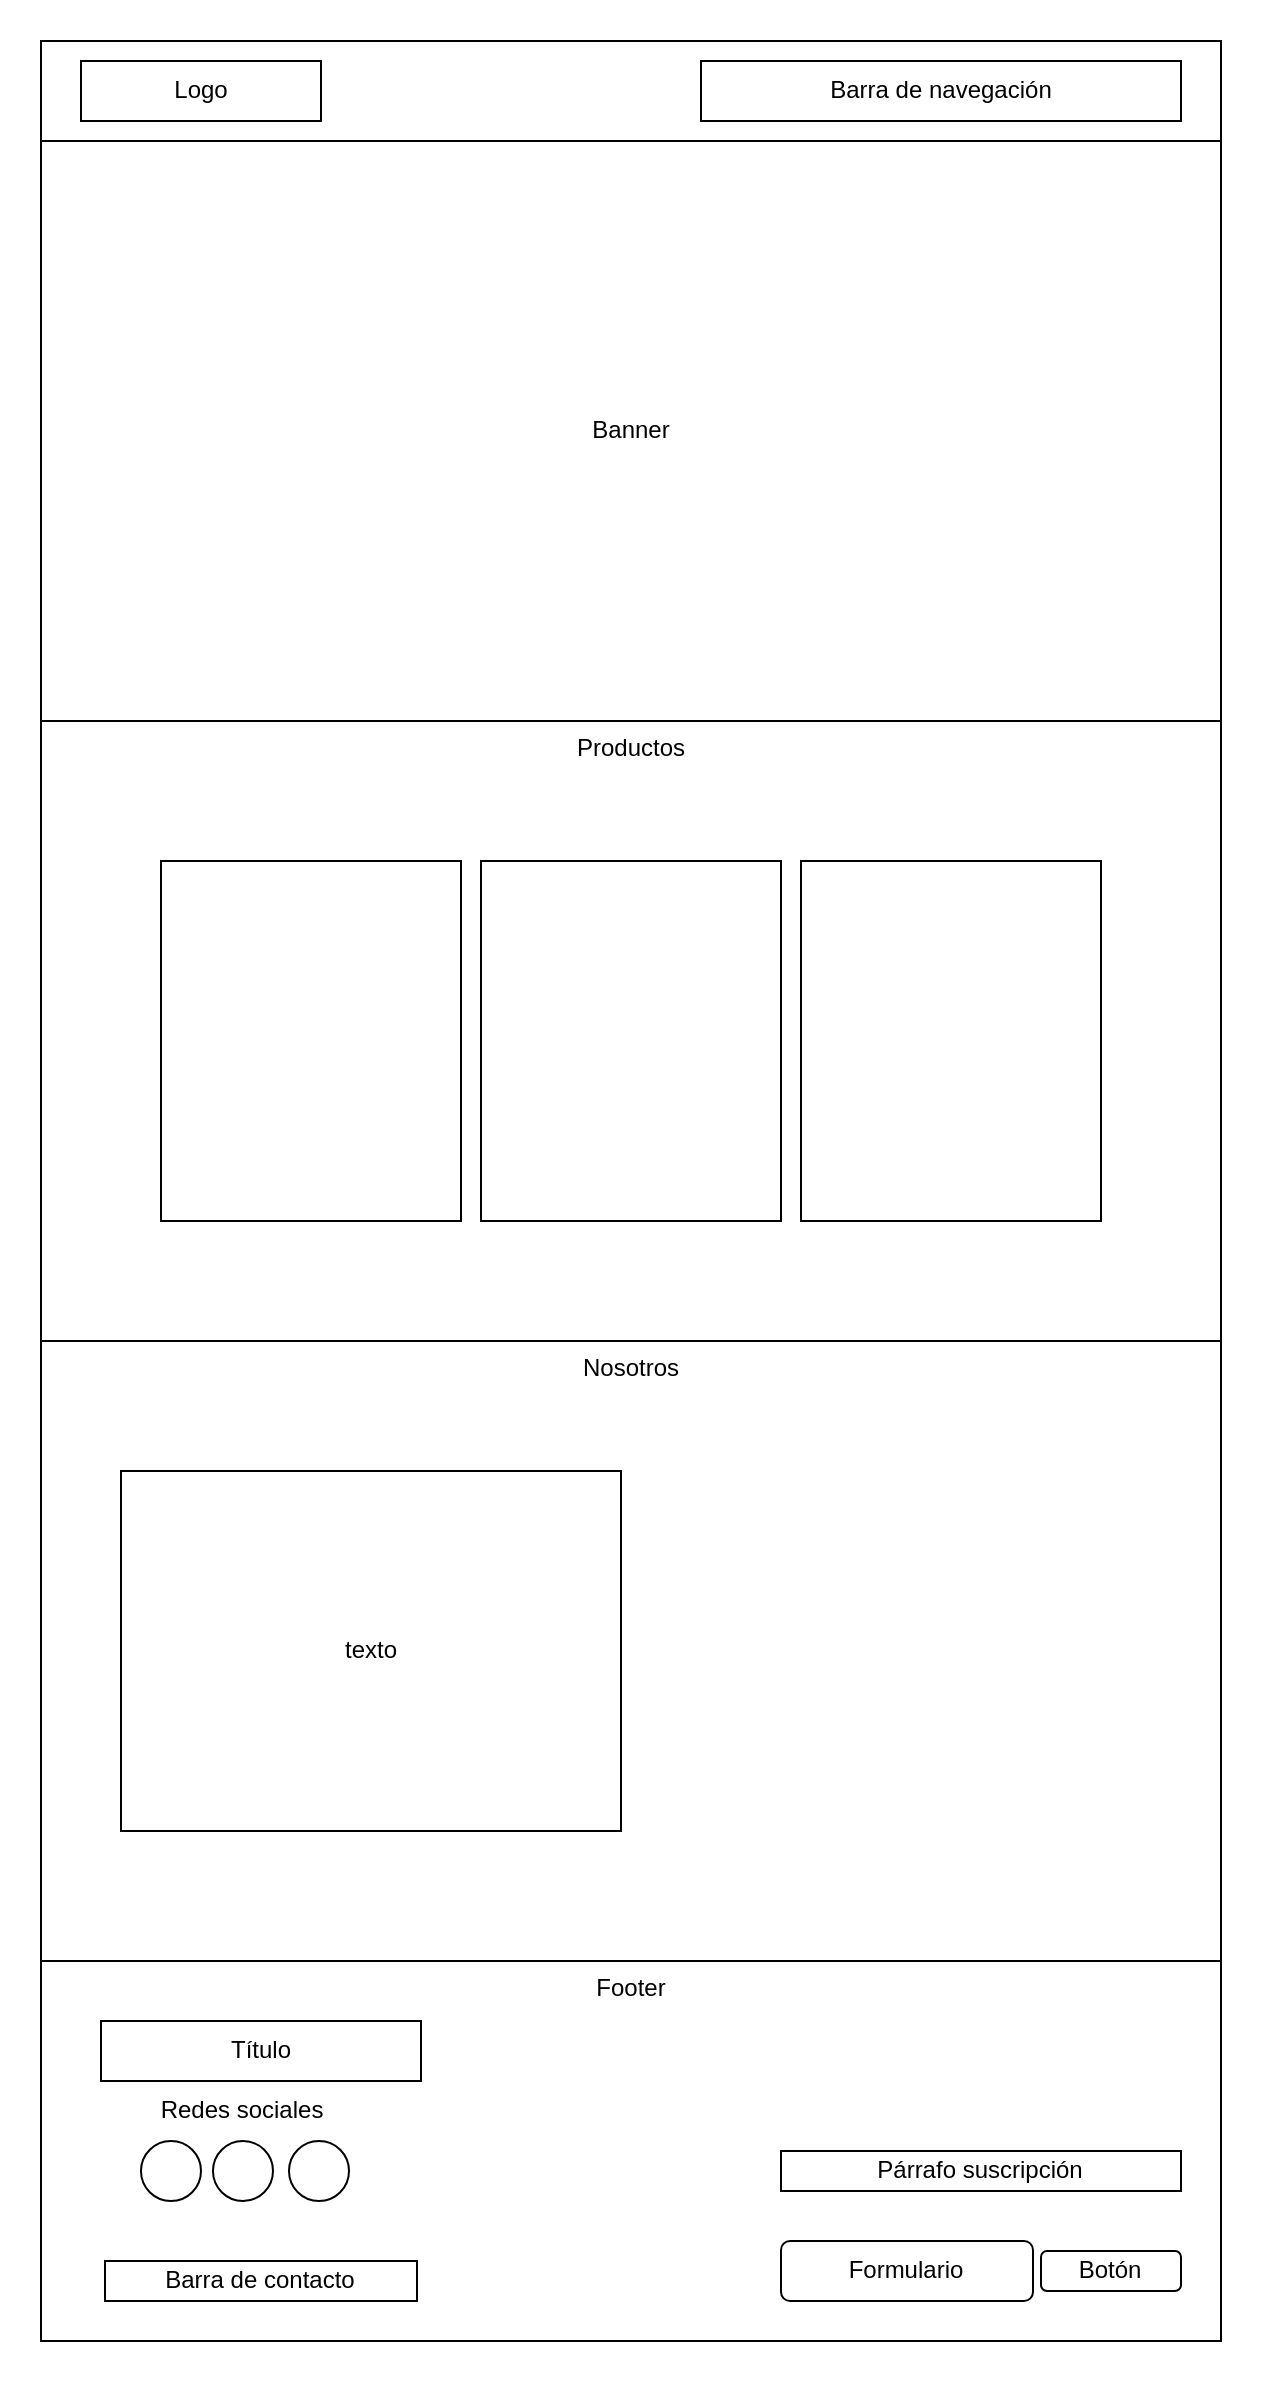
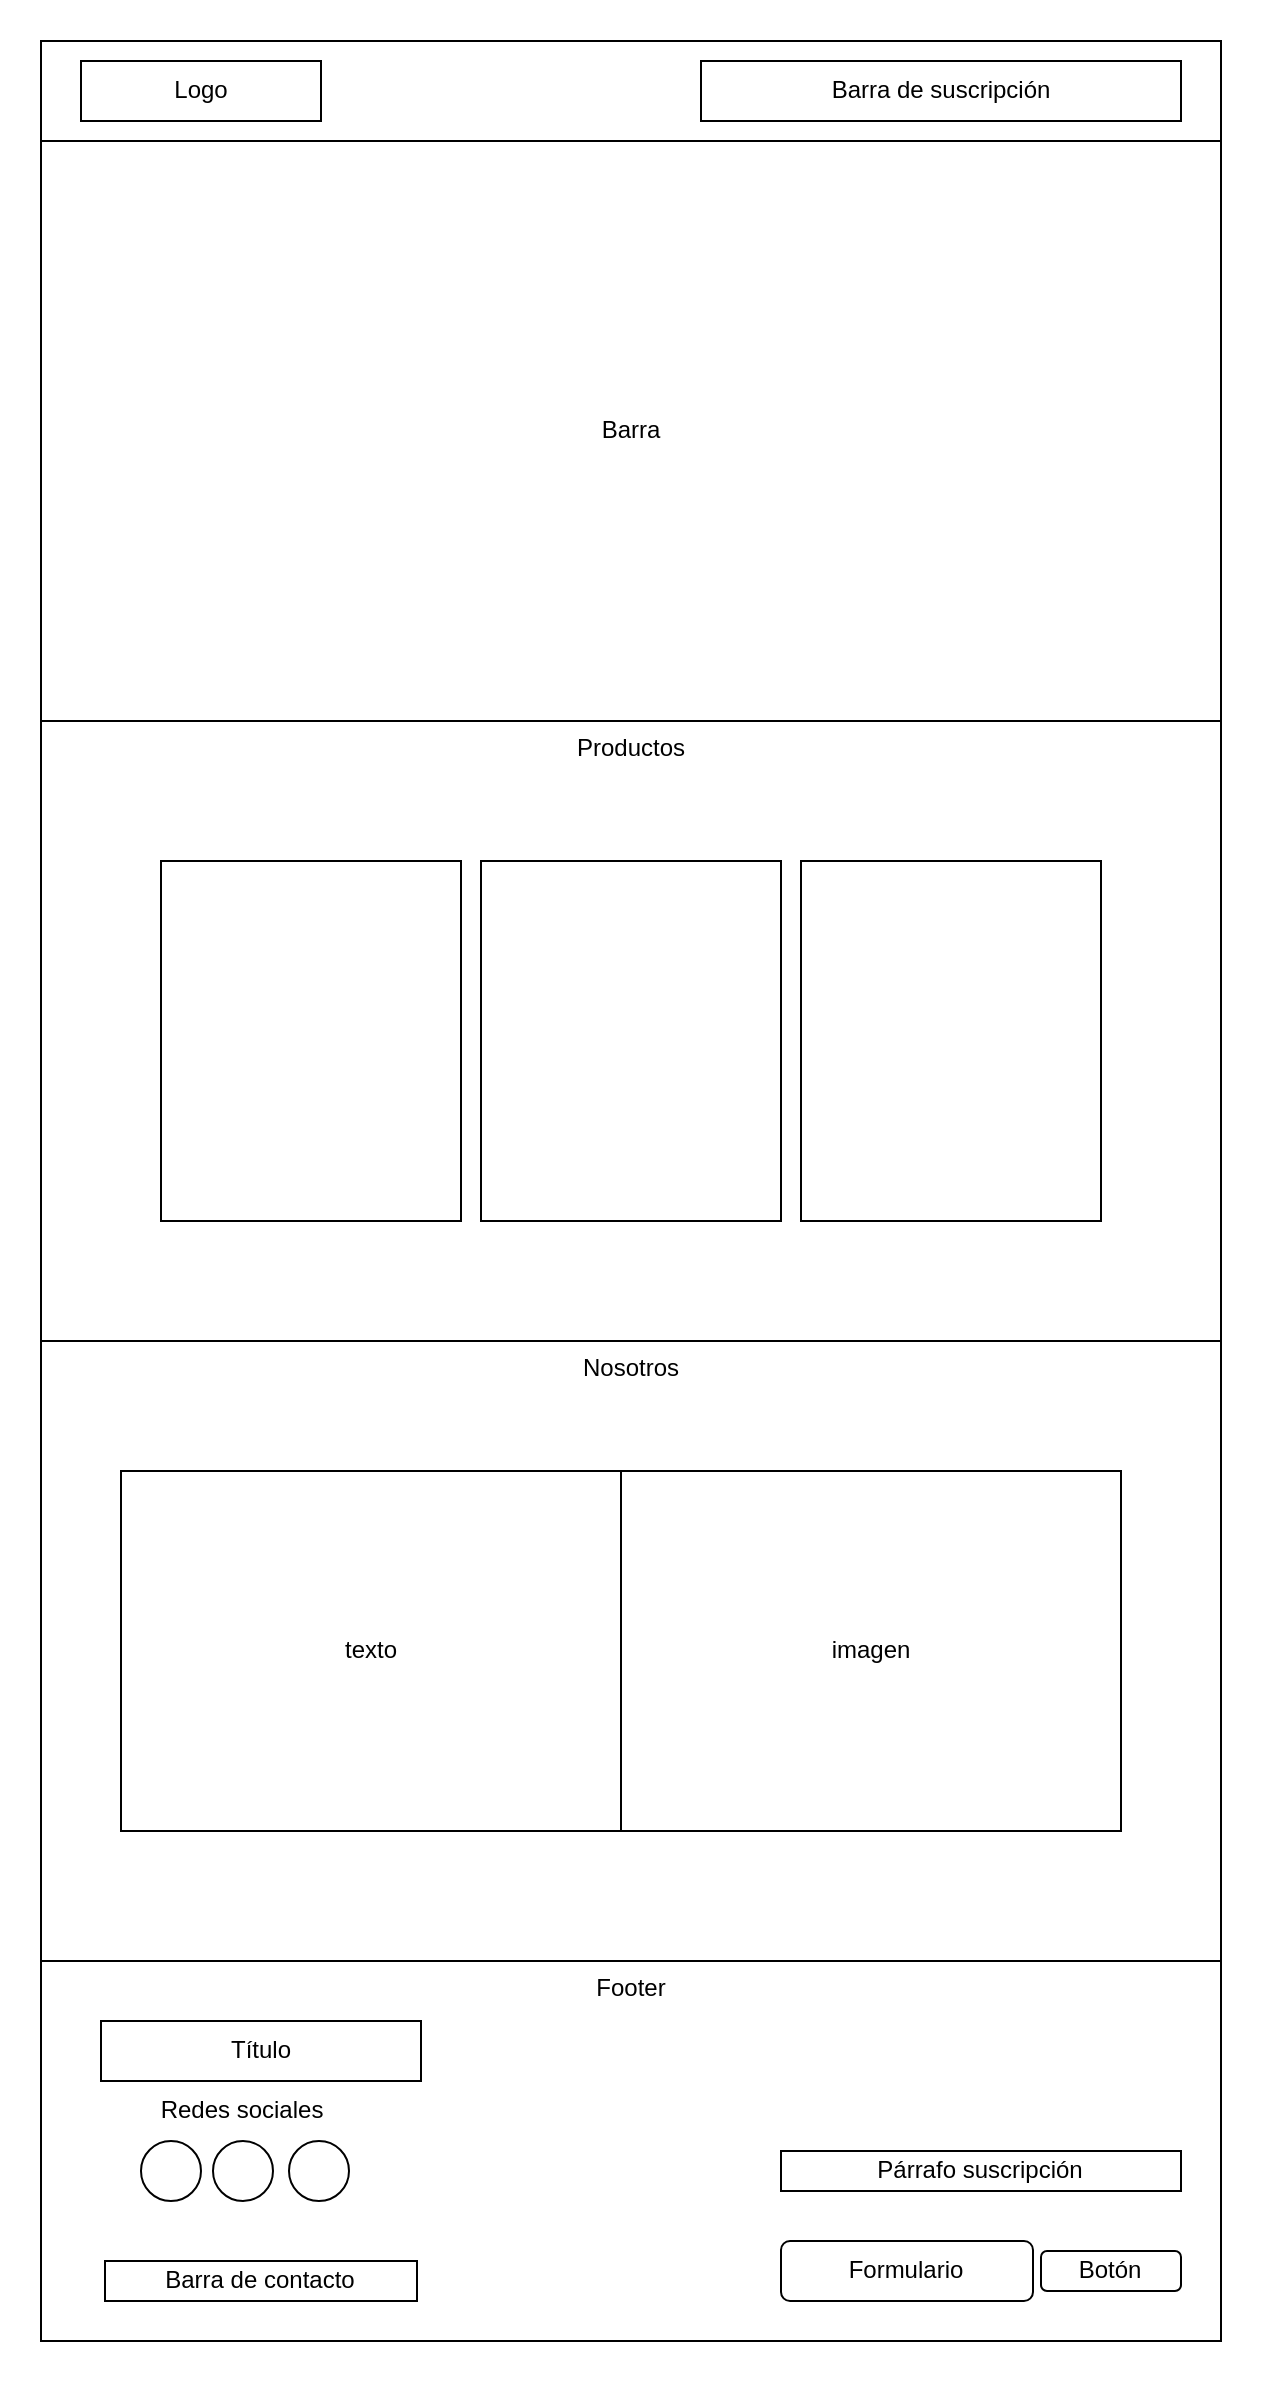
node "Barra de navegación": label "Barra de navegación" -> "Barra de suscripción"
node "Banner": label "Banner" -> "Barra"
node "imagen": added
